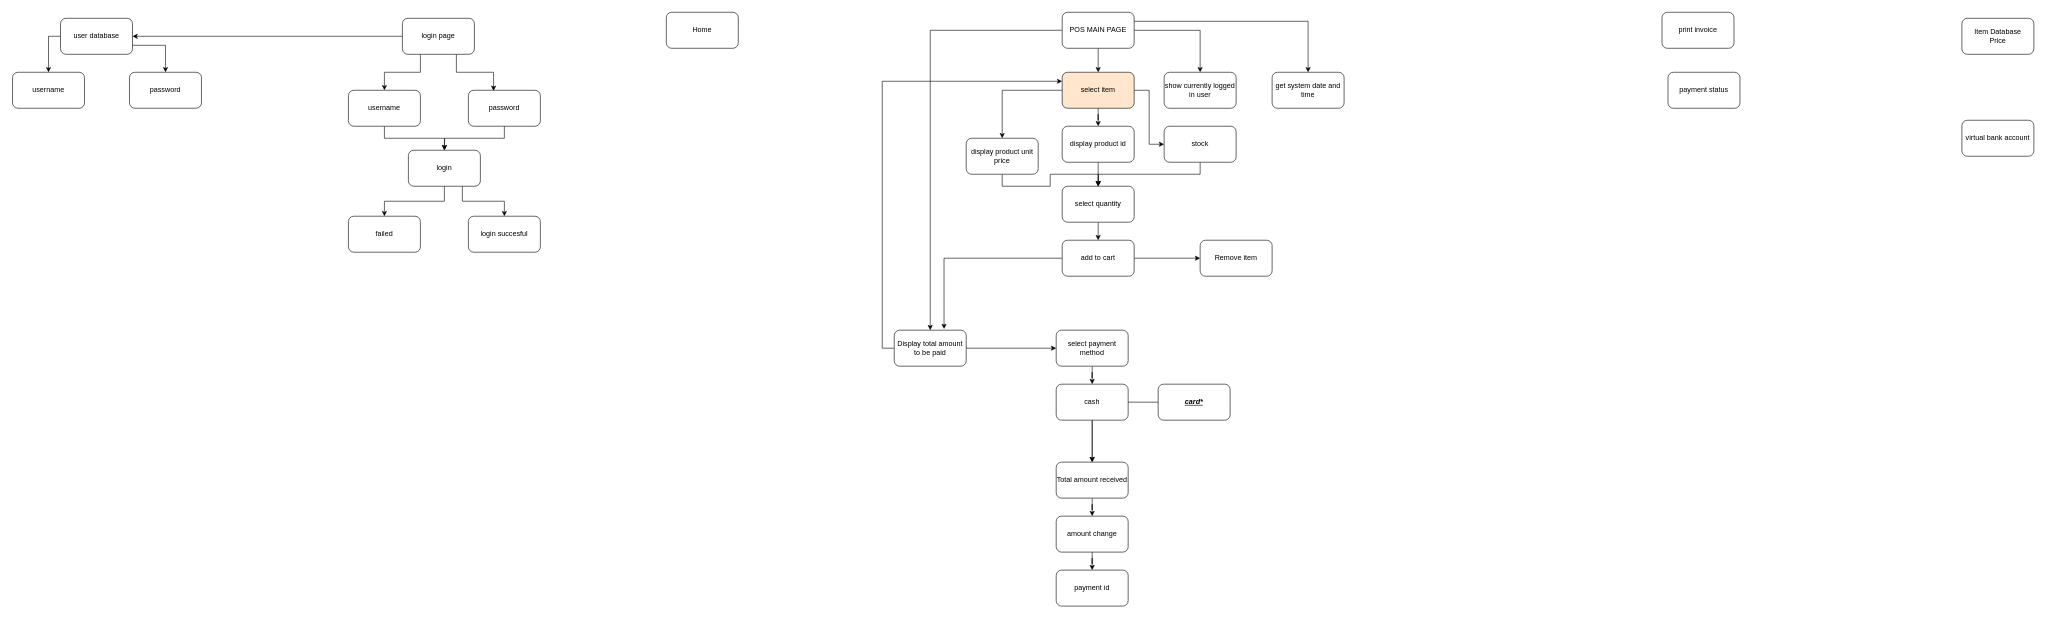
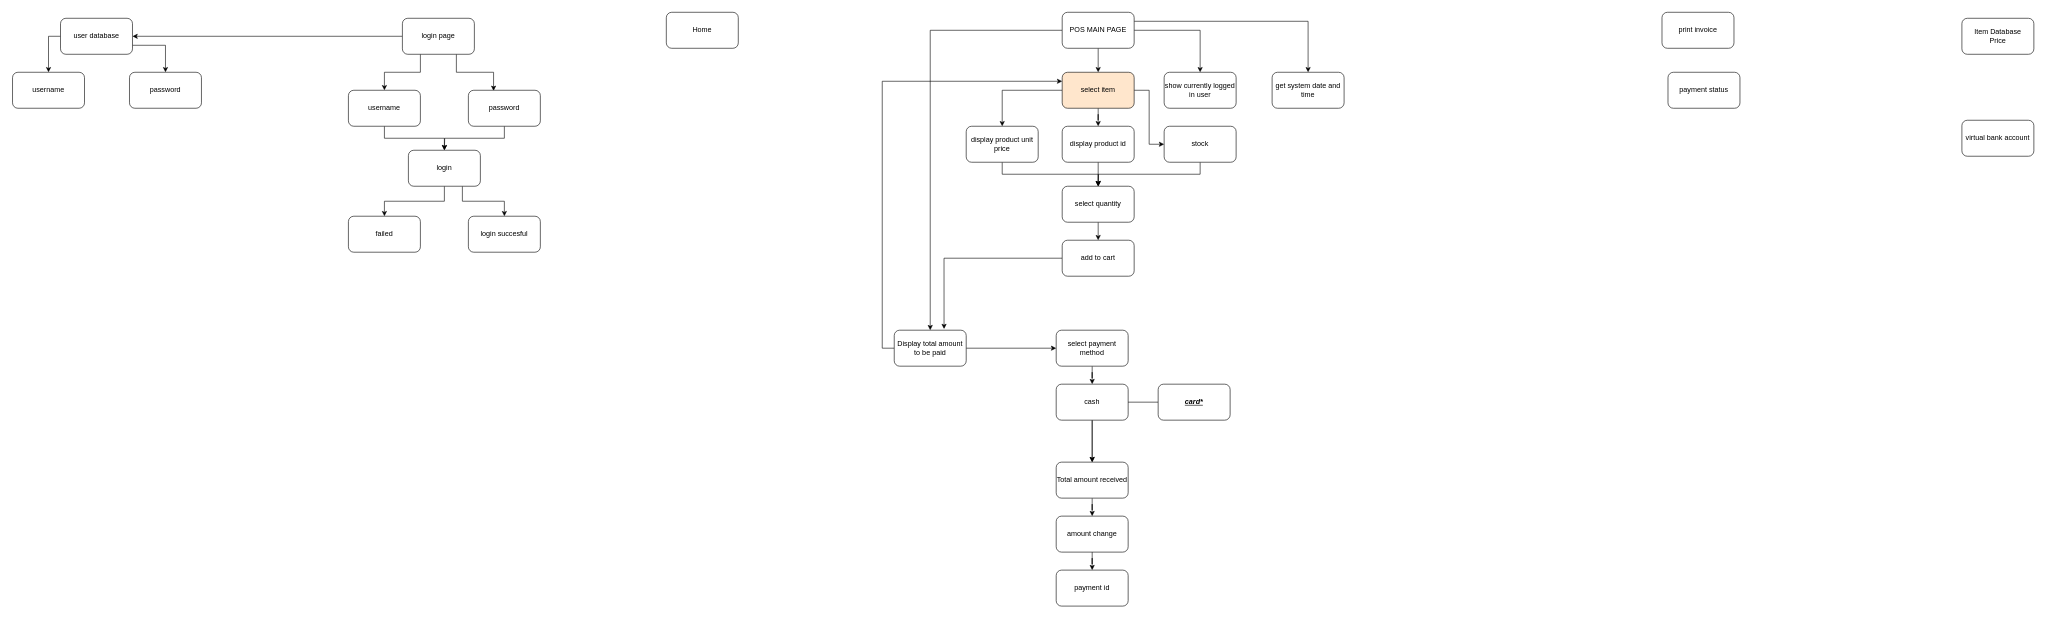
node "display product unit price": moved (1002, 156) -> (1002, 144)
edge "add to cart" -> "Remove item": removed
node "Remove item": removed
